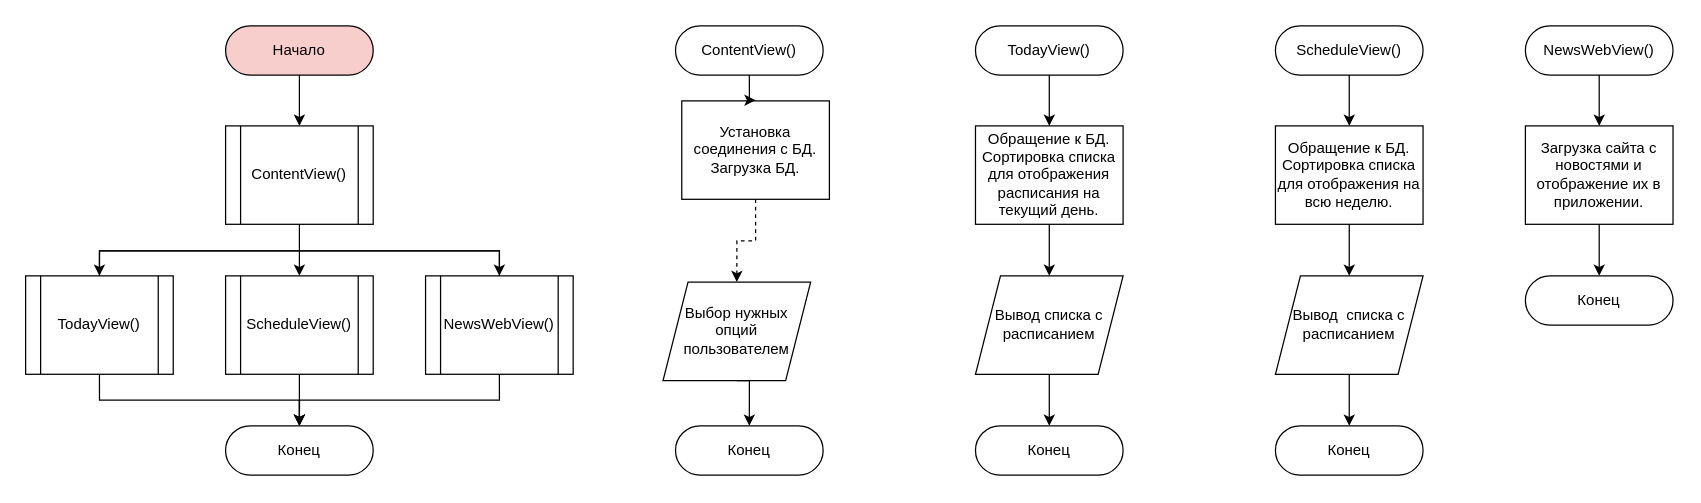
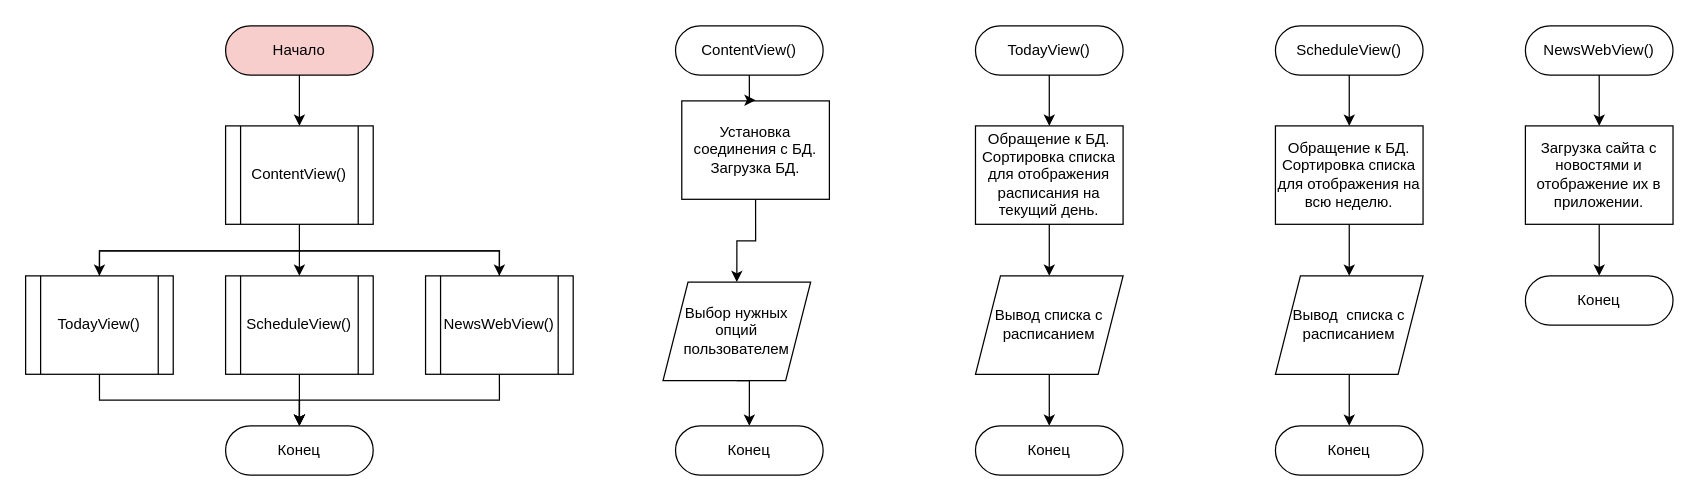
edge "Установка соединения с БД. Загрузка БД." -> "Выбор нужных опций пользователем": style dashed -> solid
